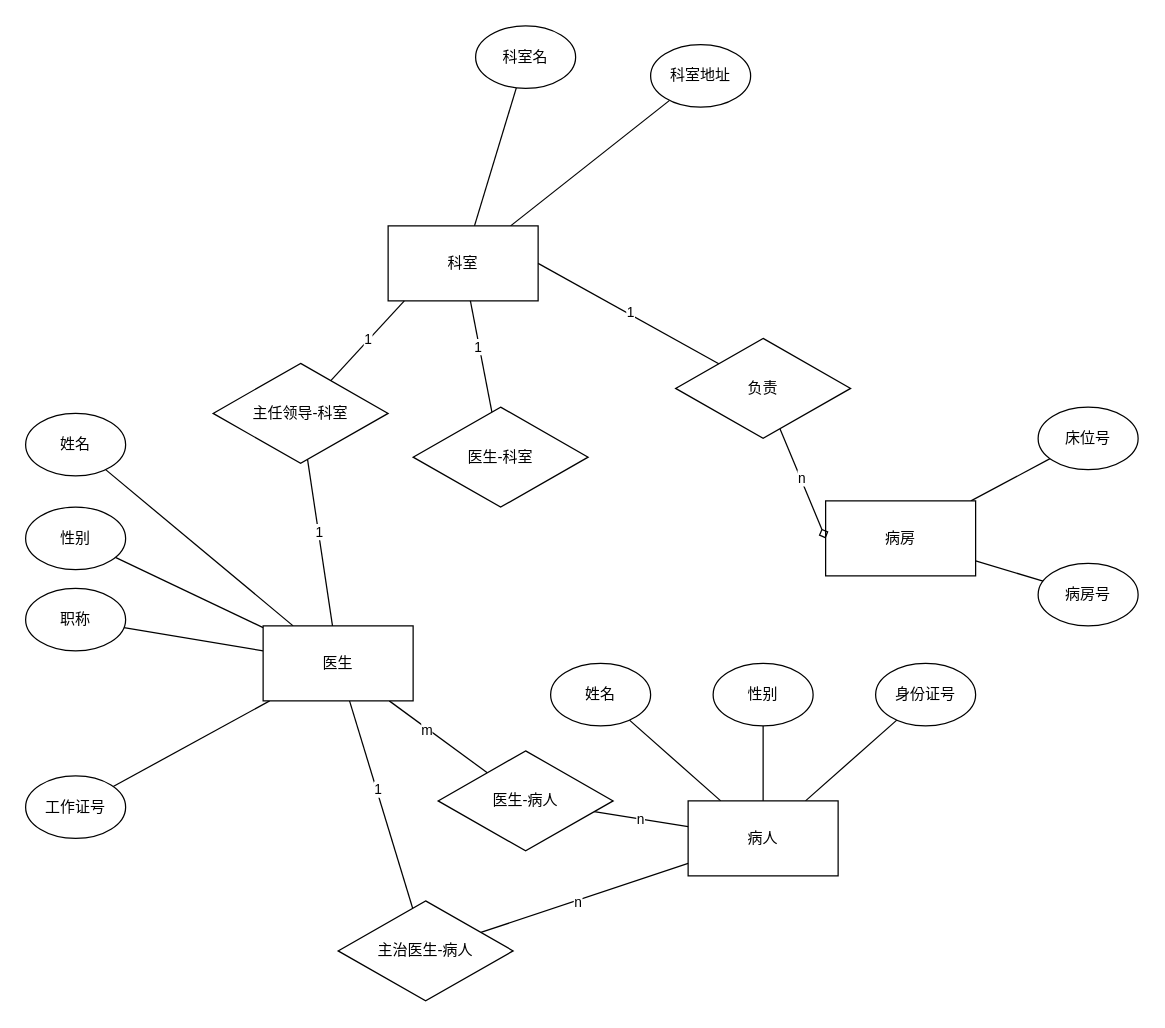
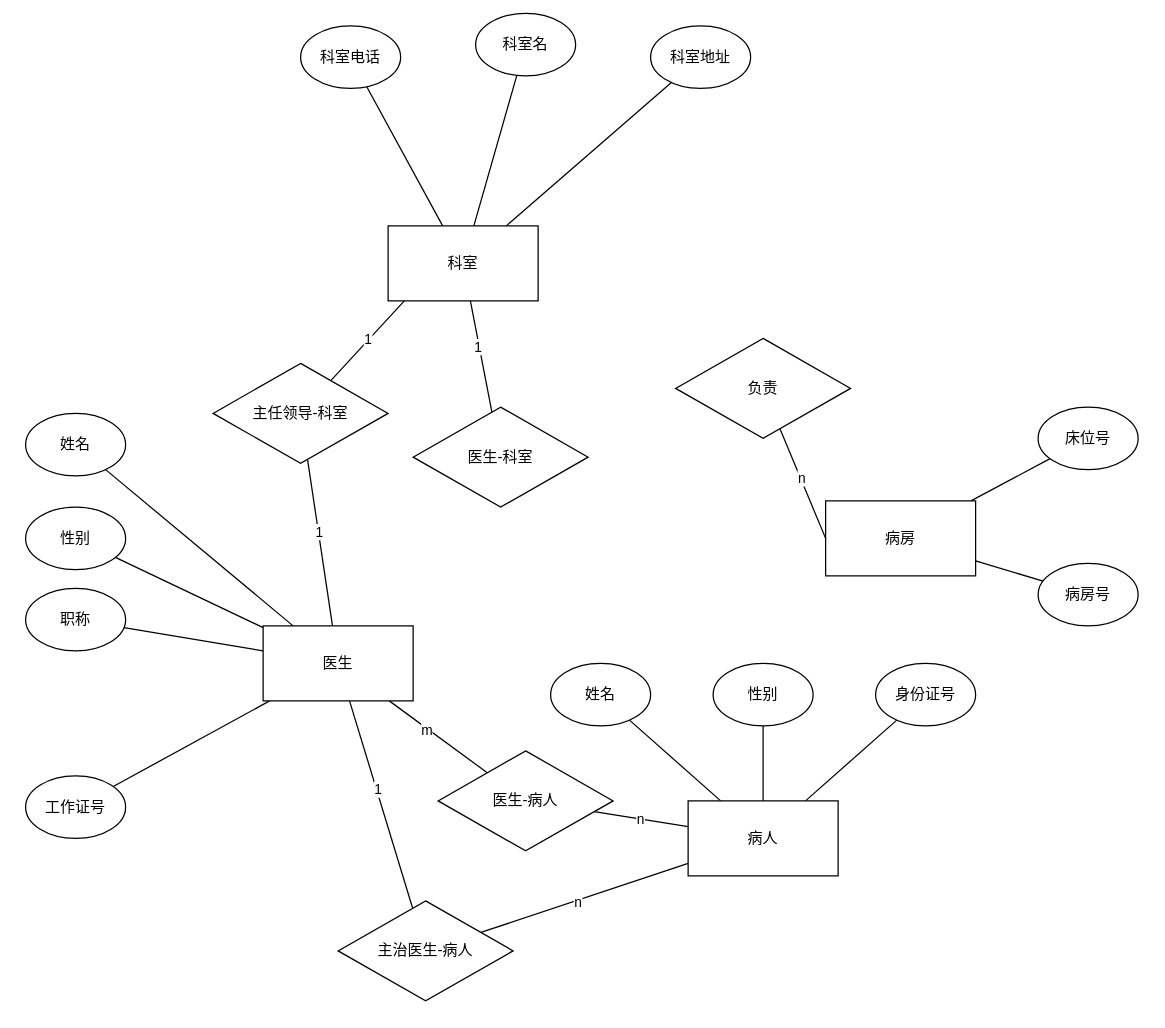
node "科室电话": added
node "科室名": moved (526, 57) -> (526, 44)
node "科室地址": moved (701, 76) -> (701, 57)
edge "科室电话" -- "科室": added
edge "科室" -- "负责": removed, label "1"
edge "负责" -> "病房": arrowhead diamond -> none
